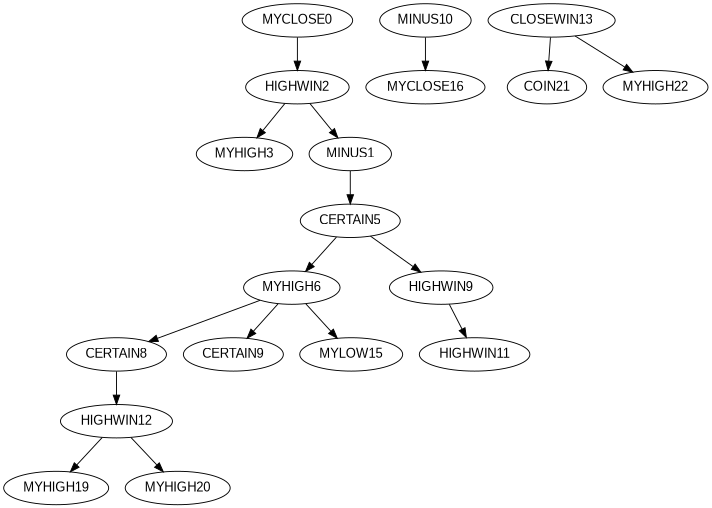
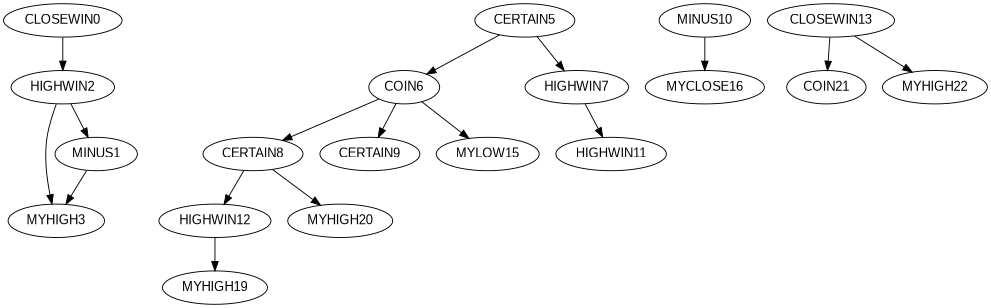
node "MYCLOSE0": label "MYCLOSE0" -> "CLOSEWIN0"
edge "MINUS1" -> "CERTAIN5": now "MINUS1" -> "MYHIGH3"
node "MYHIGH6": label "MYHIGH6" -> "COIN6"
node "HIGHWIN9": label "HIGHWIN9" -> "HIGHWIN7"
edge "HIGHWIN12" -> "MYHIGH20": now "CERTAIN8" -> "MYHIGH20"
